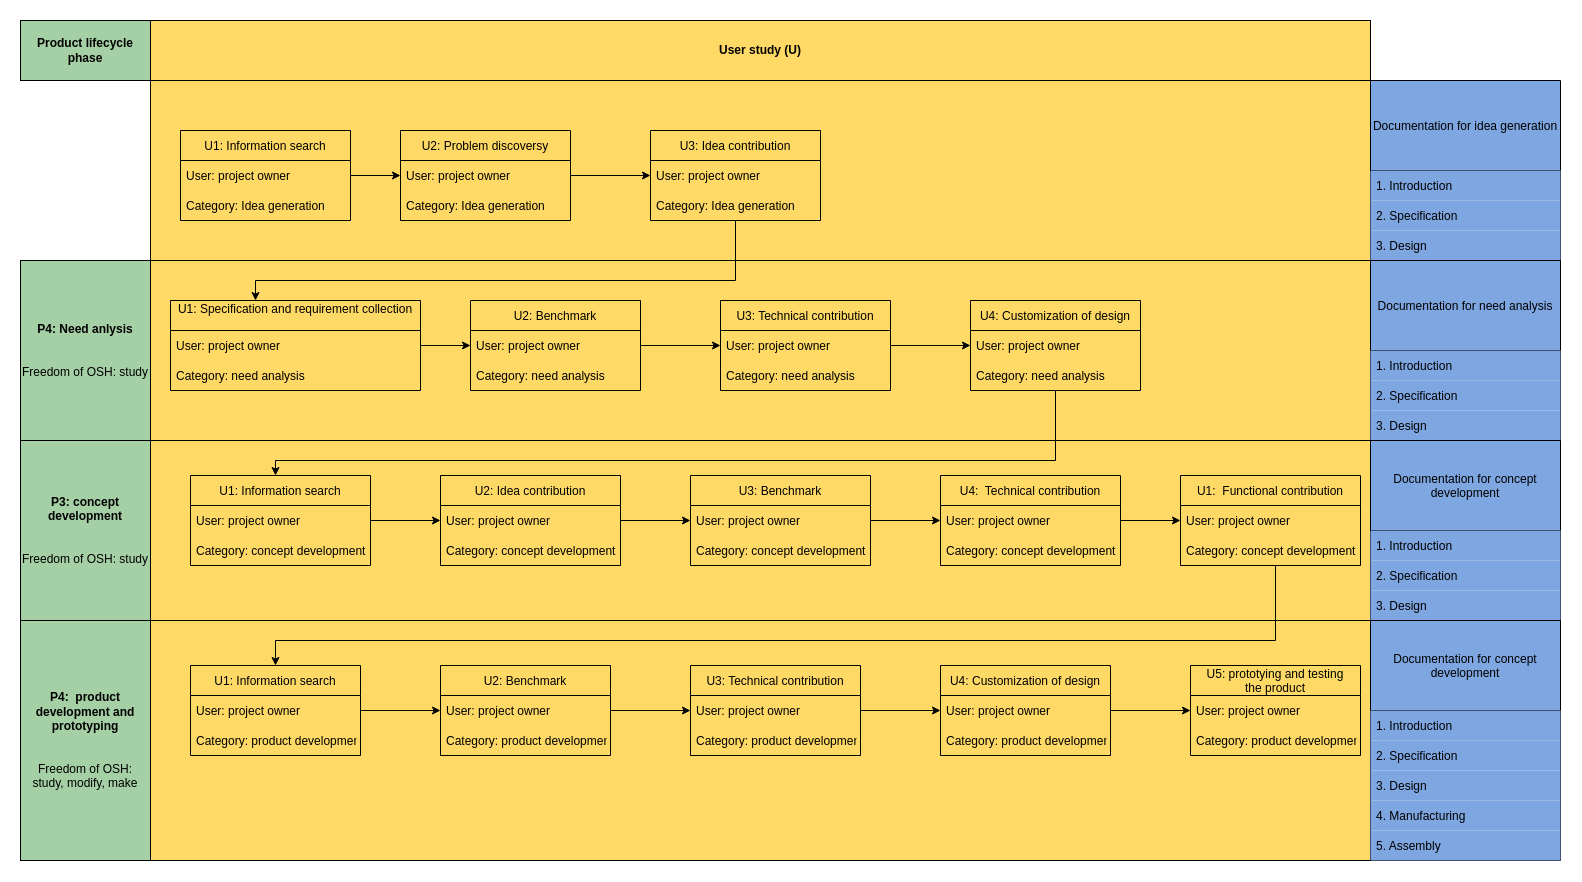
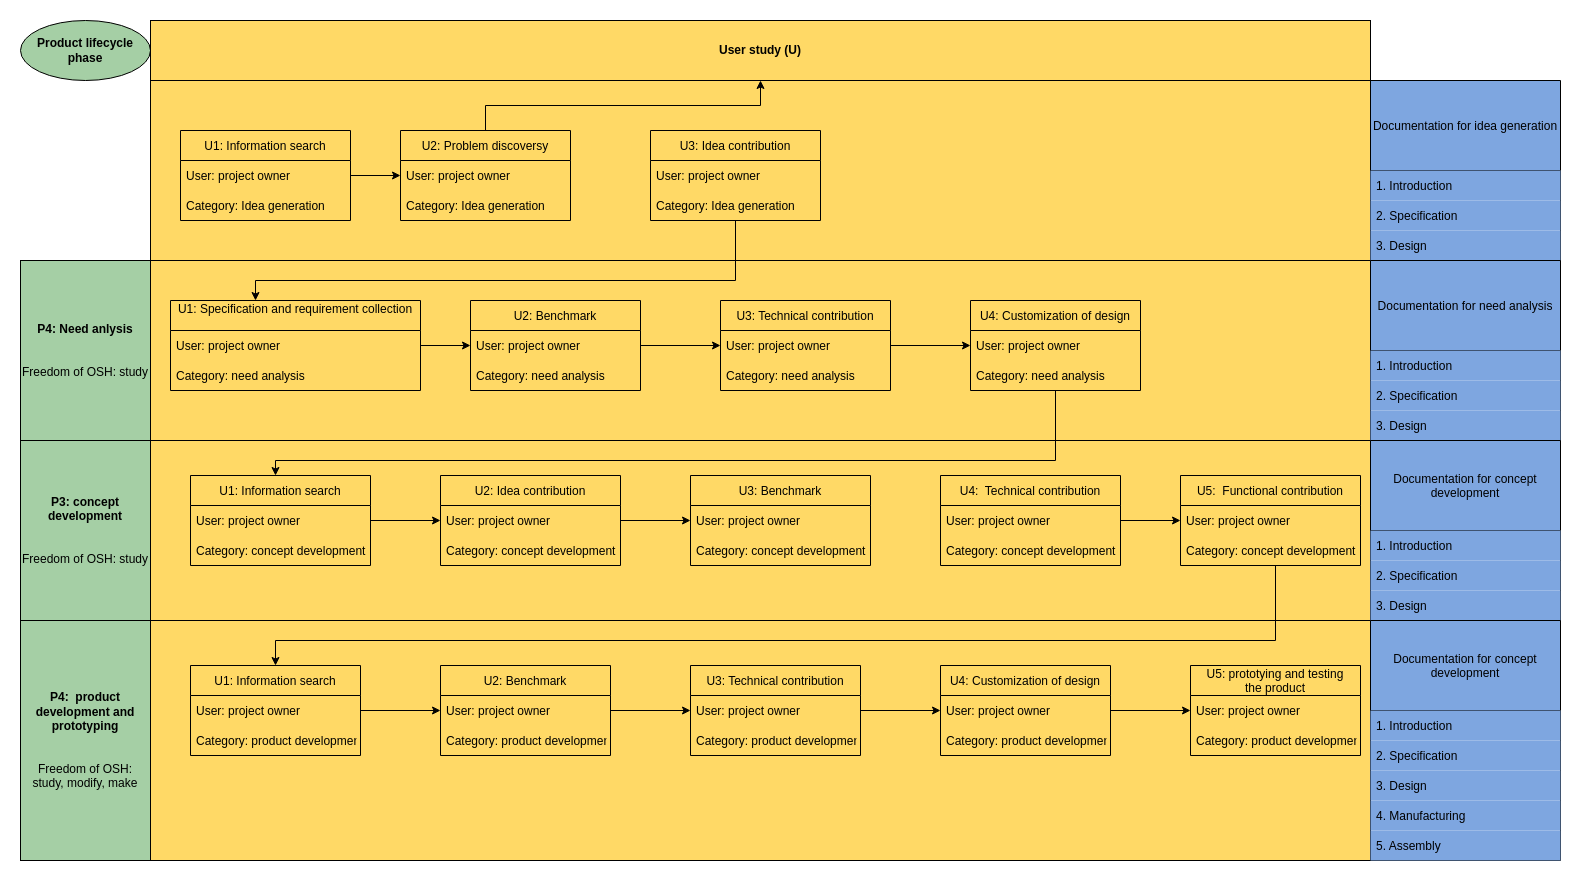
node "Product lifecycle phase": shape rectangle -> ellipse
edge "U2: Problem discoversy" -> "U3: Idea contribution": now "U2: Problem discoversy" -> "User study (U)"
node "U1: Functional contribution": label "U1: Functional contribution" -> "U5: Functional contribution"
edge "U3: Benchmark" -> "U4: Technical contribution": removed
